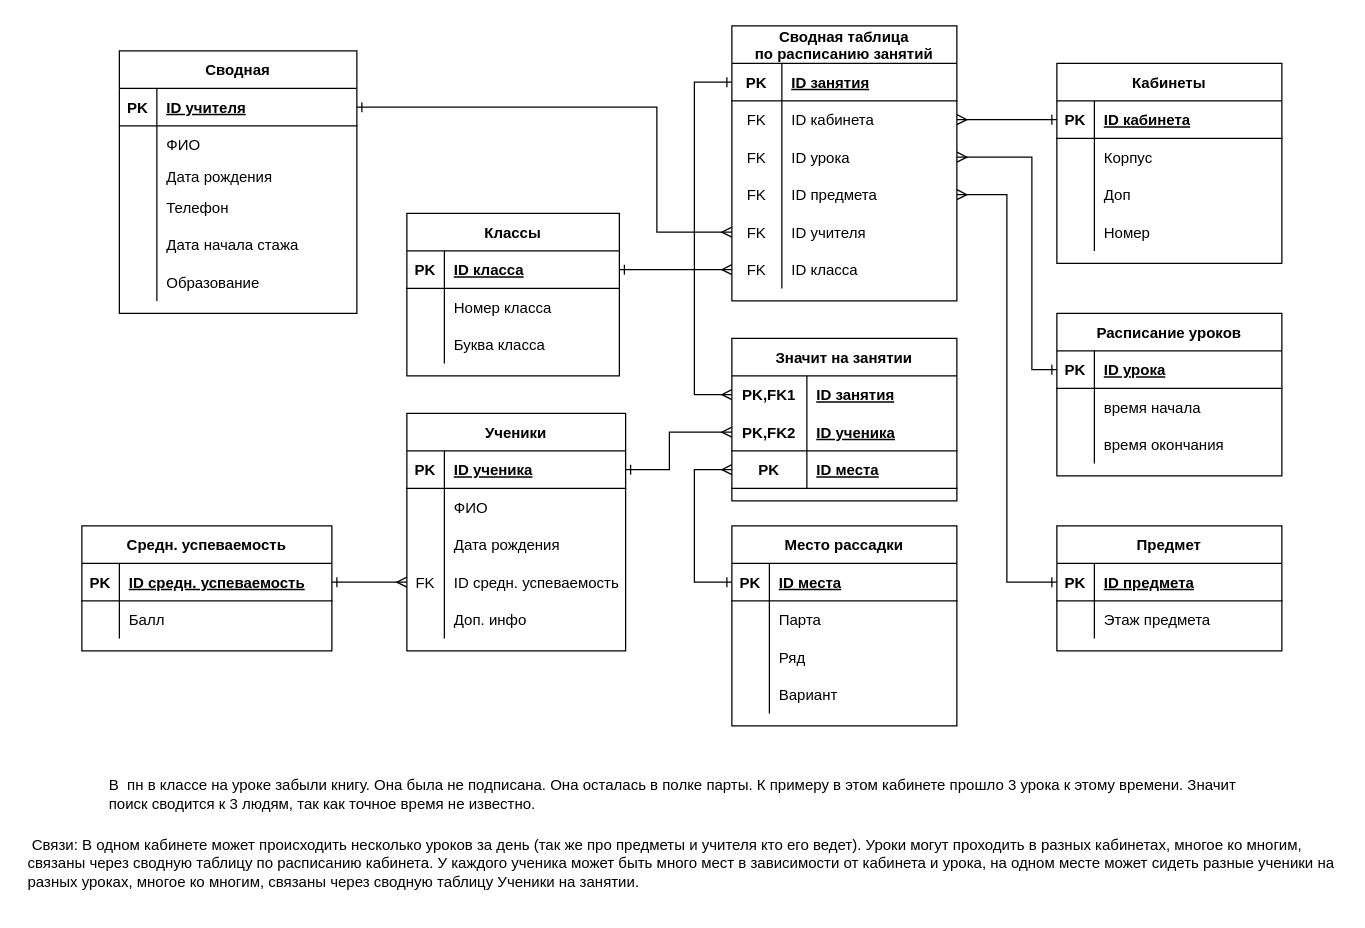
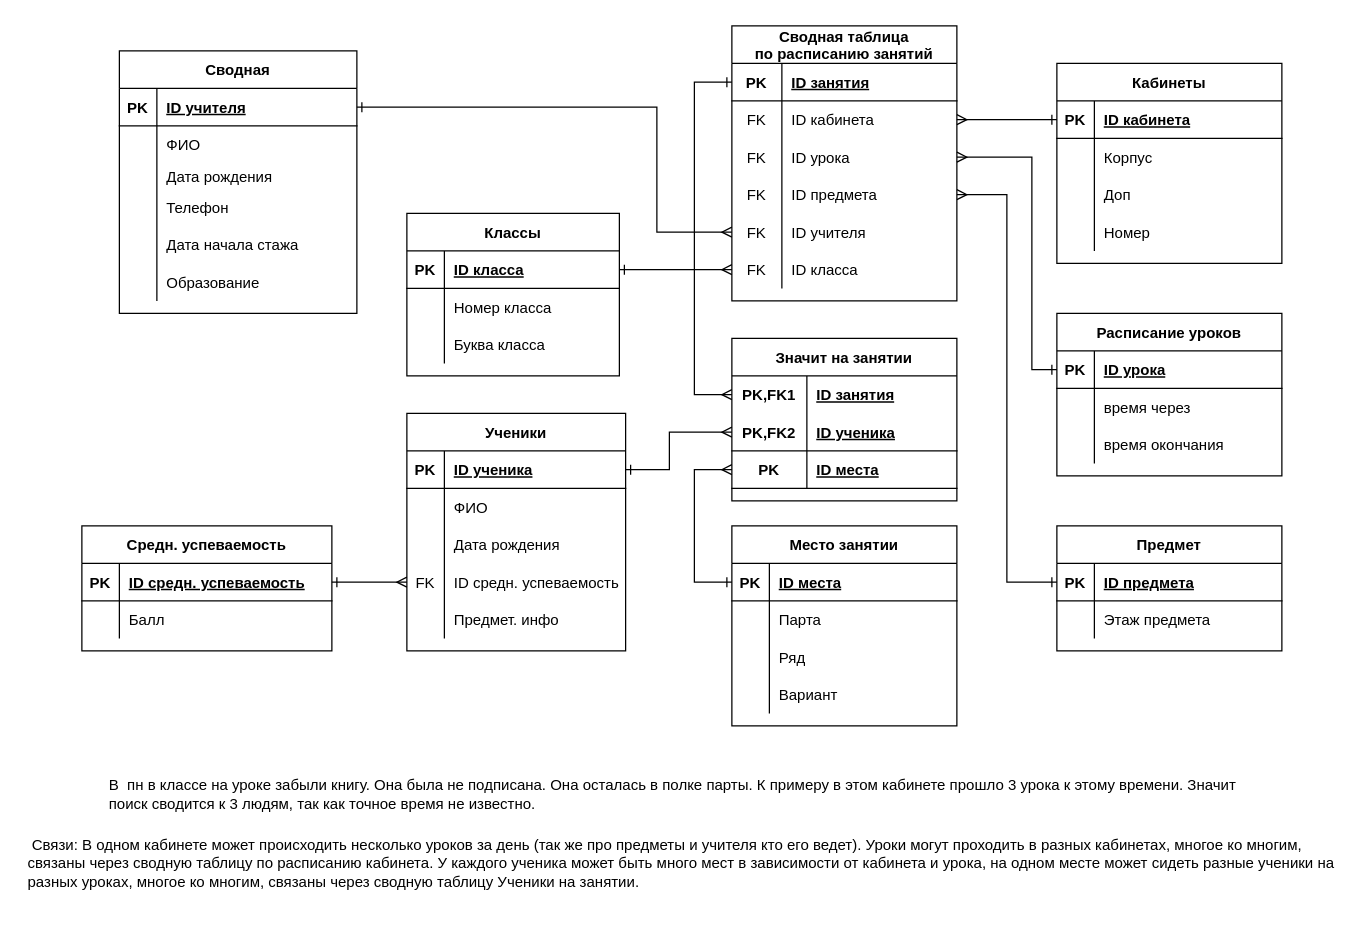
node "время начала": label "время начала" -> "время через"
node "Место рассадки": label "Место рассадки" -> "Место занятии"
node "Доп. инфо": label "Доп. инфо" -> "Предмет. инфо"
